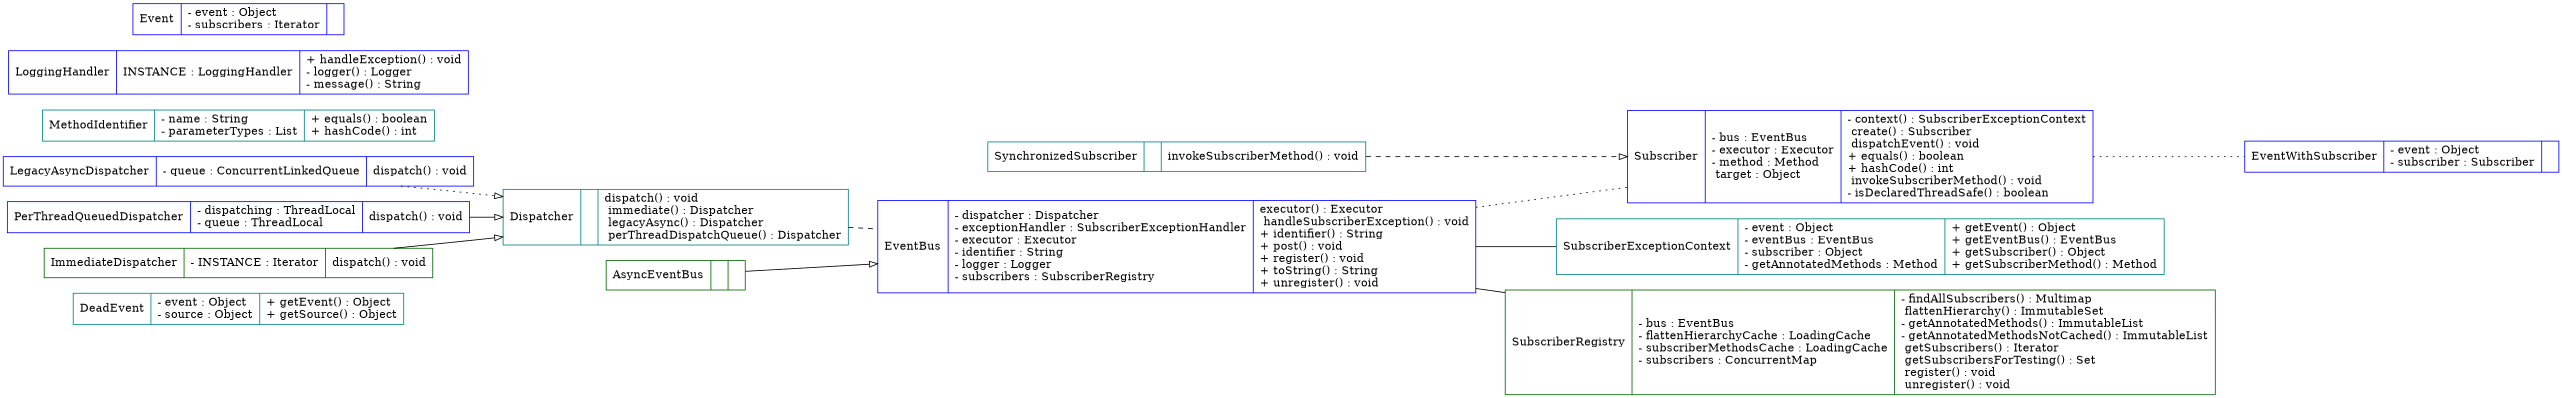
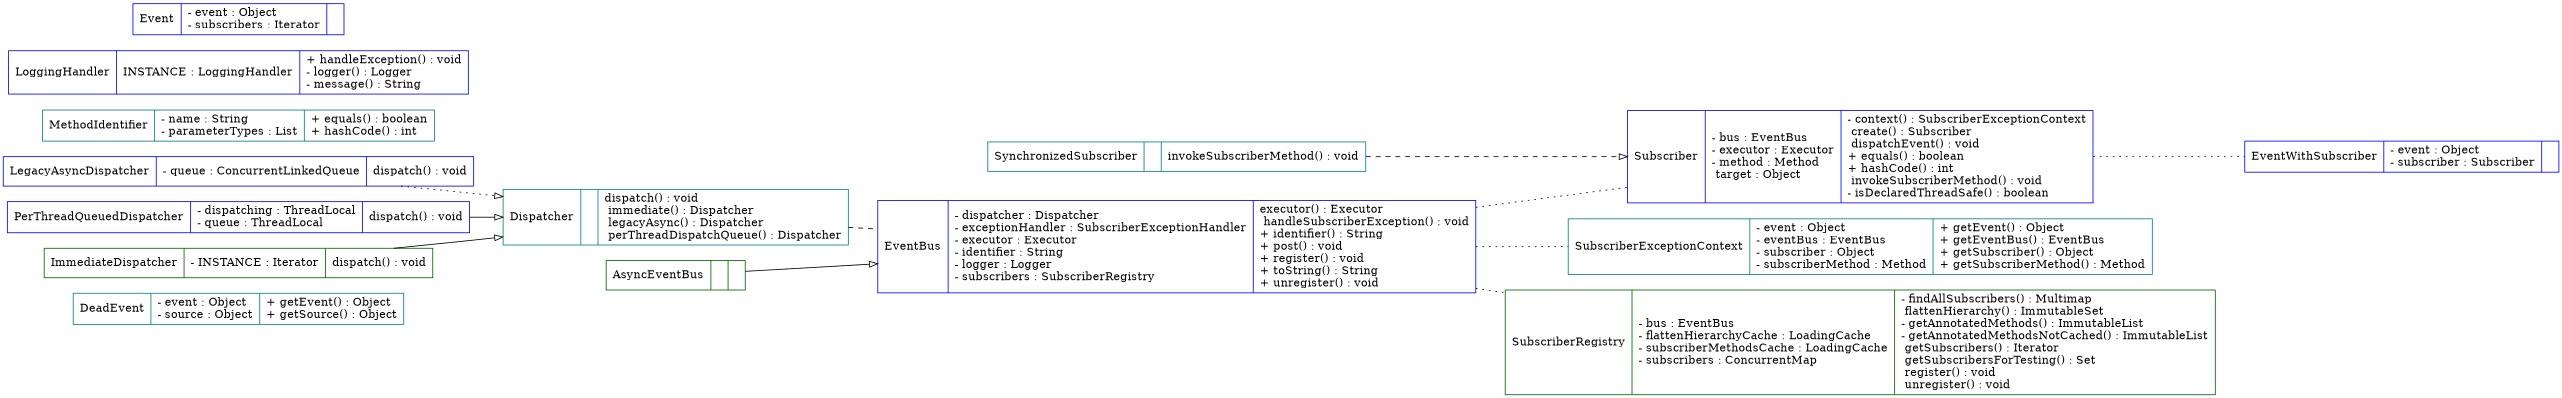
edge "EventBus" -- "SubscriberExceptionContext": style solid -> dotted
node "SubscriberExceptionContext": text "- getAnnotatedMethods : Method" -> "- subscriberMethod : Method"
edge "EventBus" -- "SubscriberRegistry": style solid -> dotted
